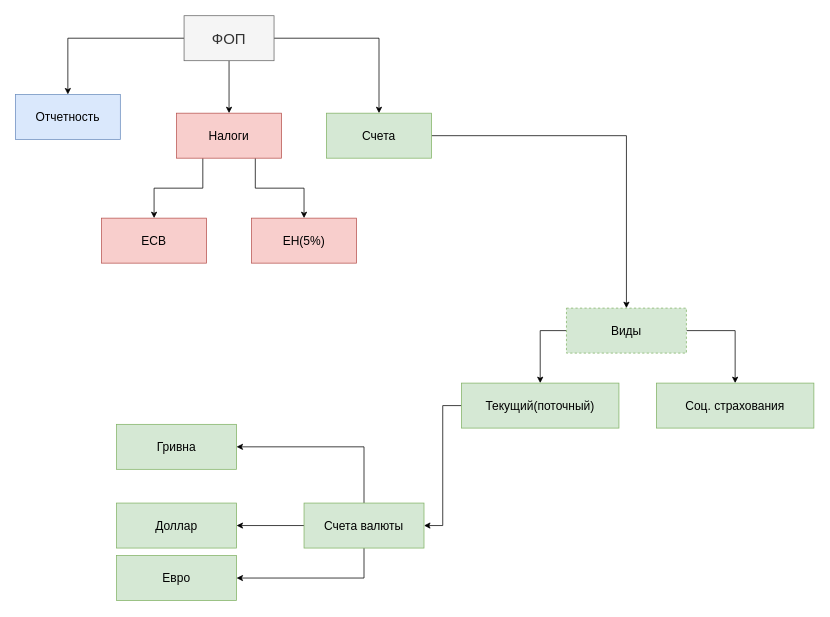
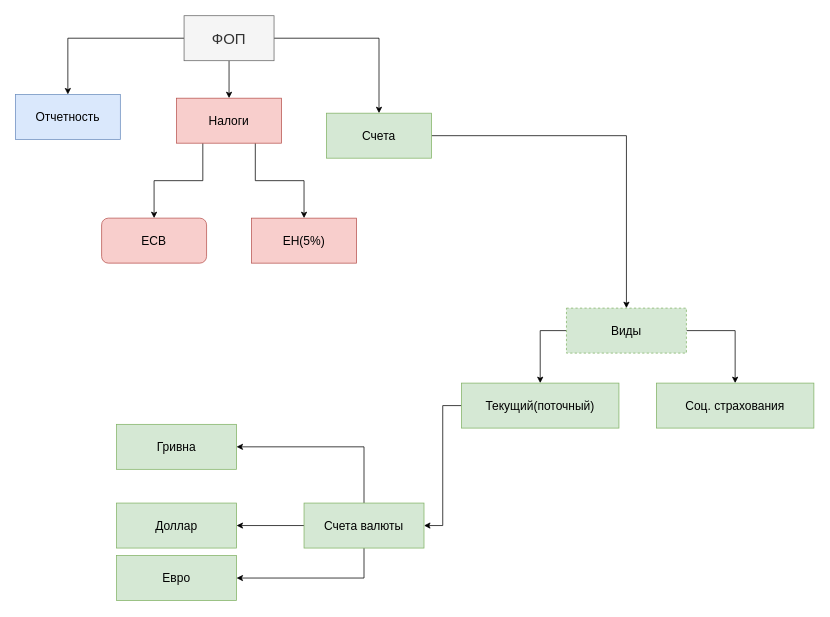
node "Налоги": moved (229, 135) -> (229, 120)
node "ЕСВ": shape rectangle -> rounded rectangle
